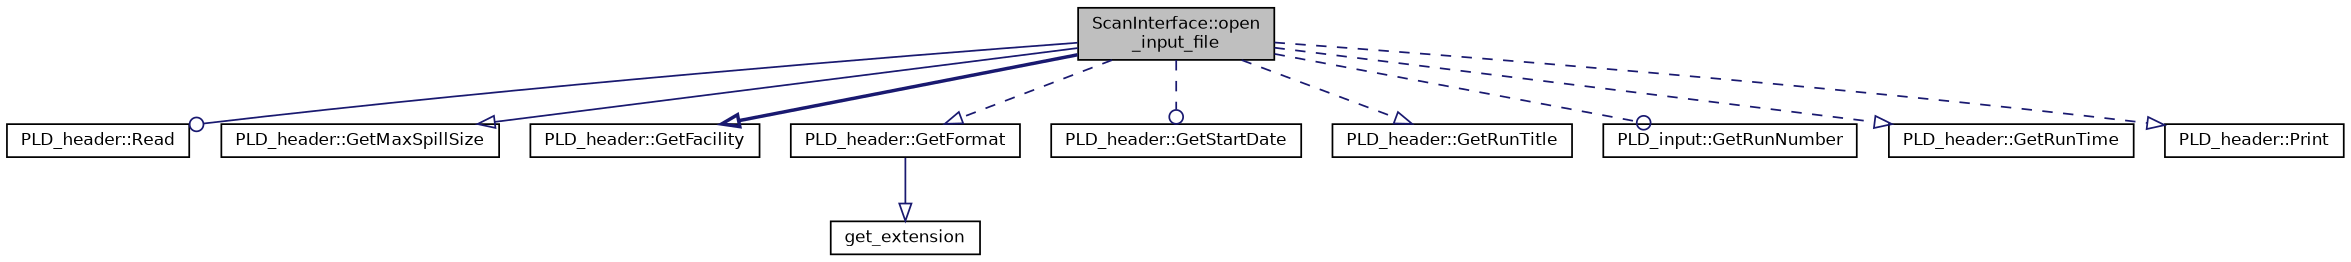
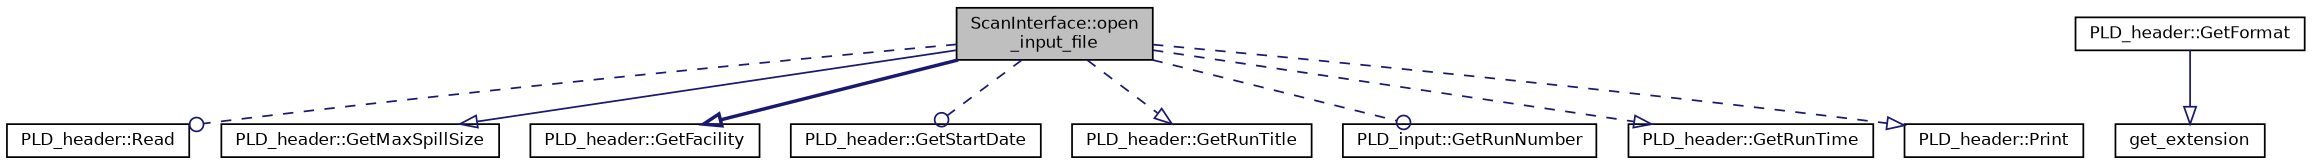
edge "ScanInterface::open _input_file" -> "PLD_header::Read": style solid -> dashed
edge "ScanInterface::open _input_file" -> "PLD_header::GetFormat": removed
